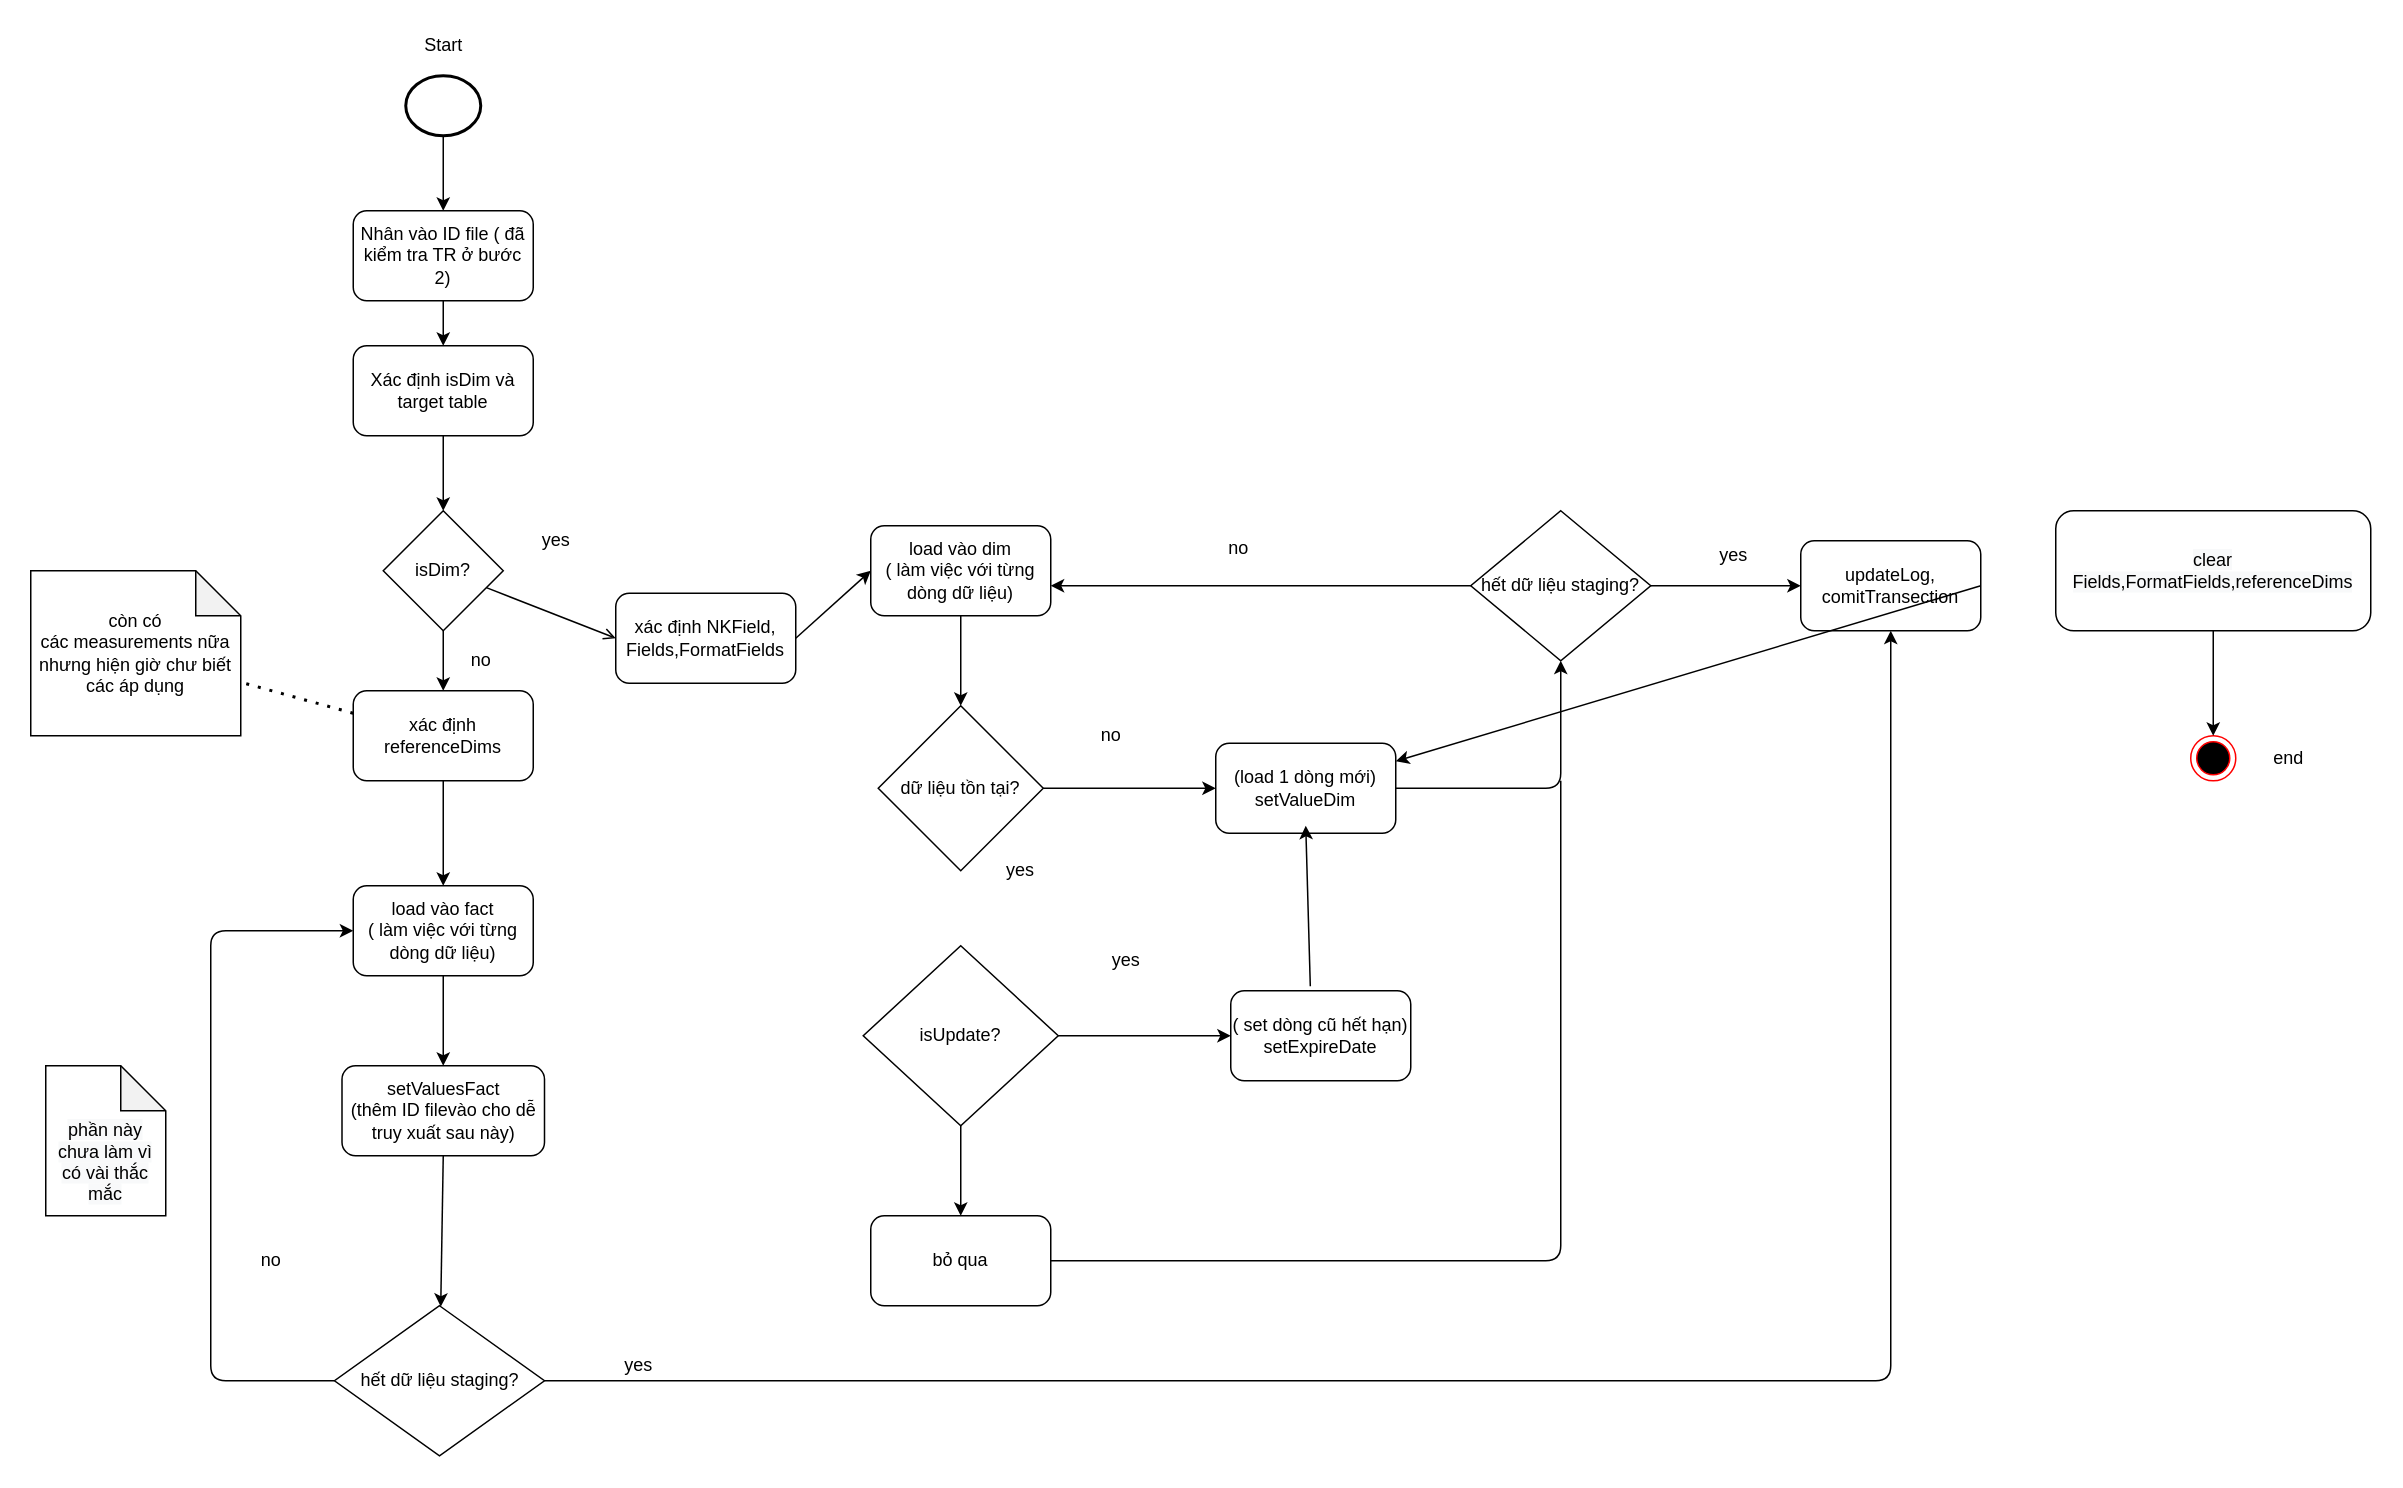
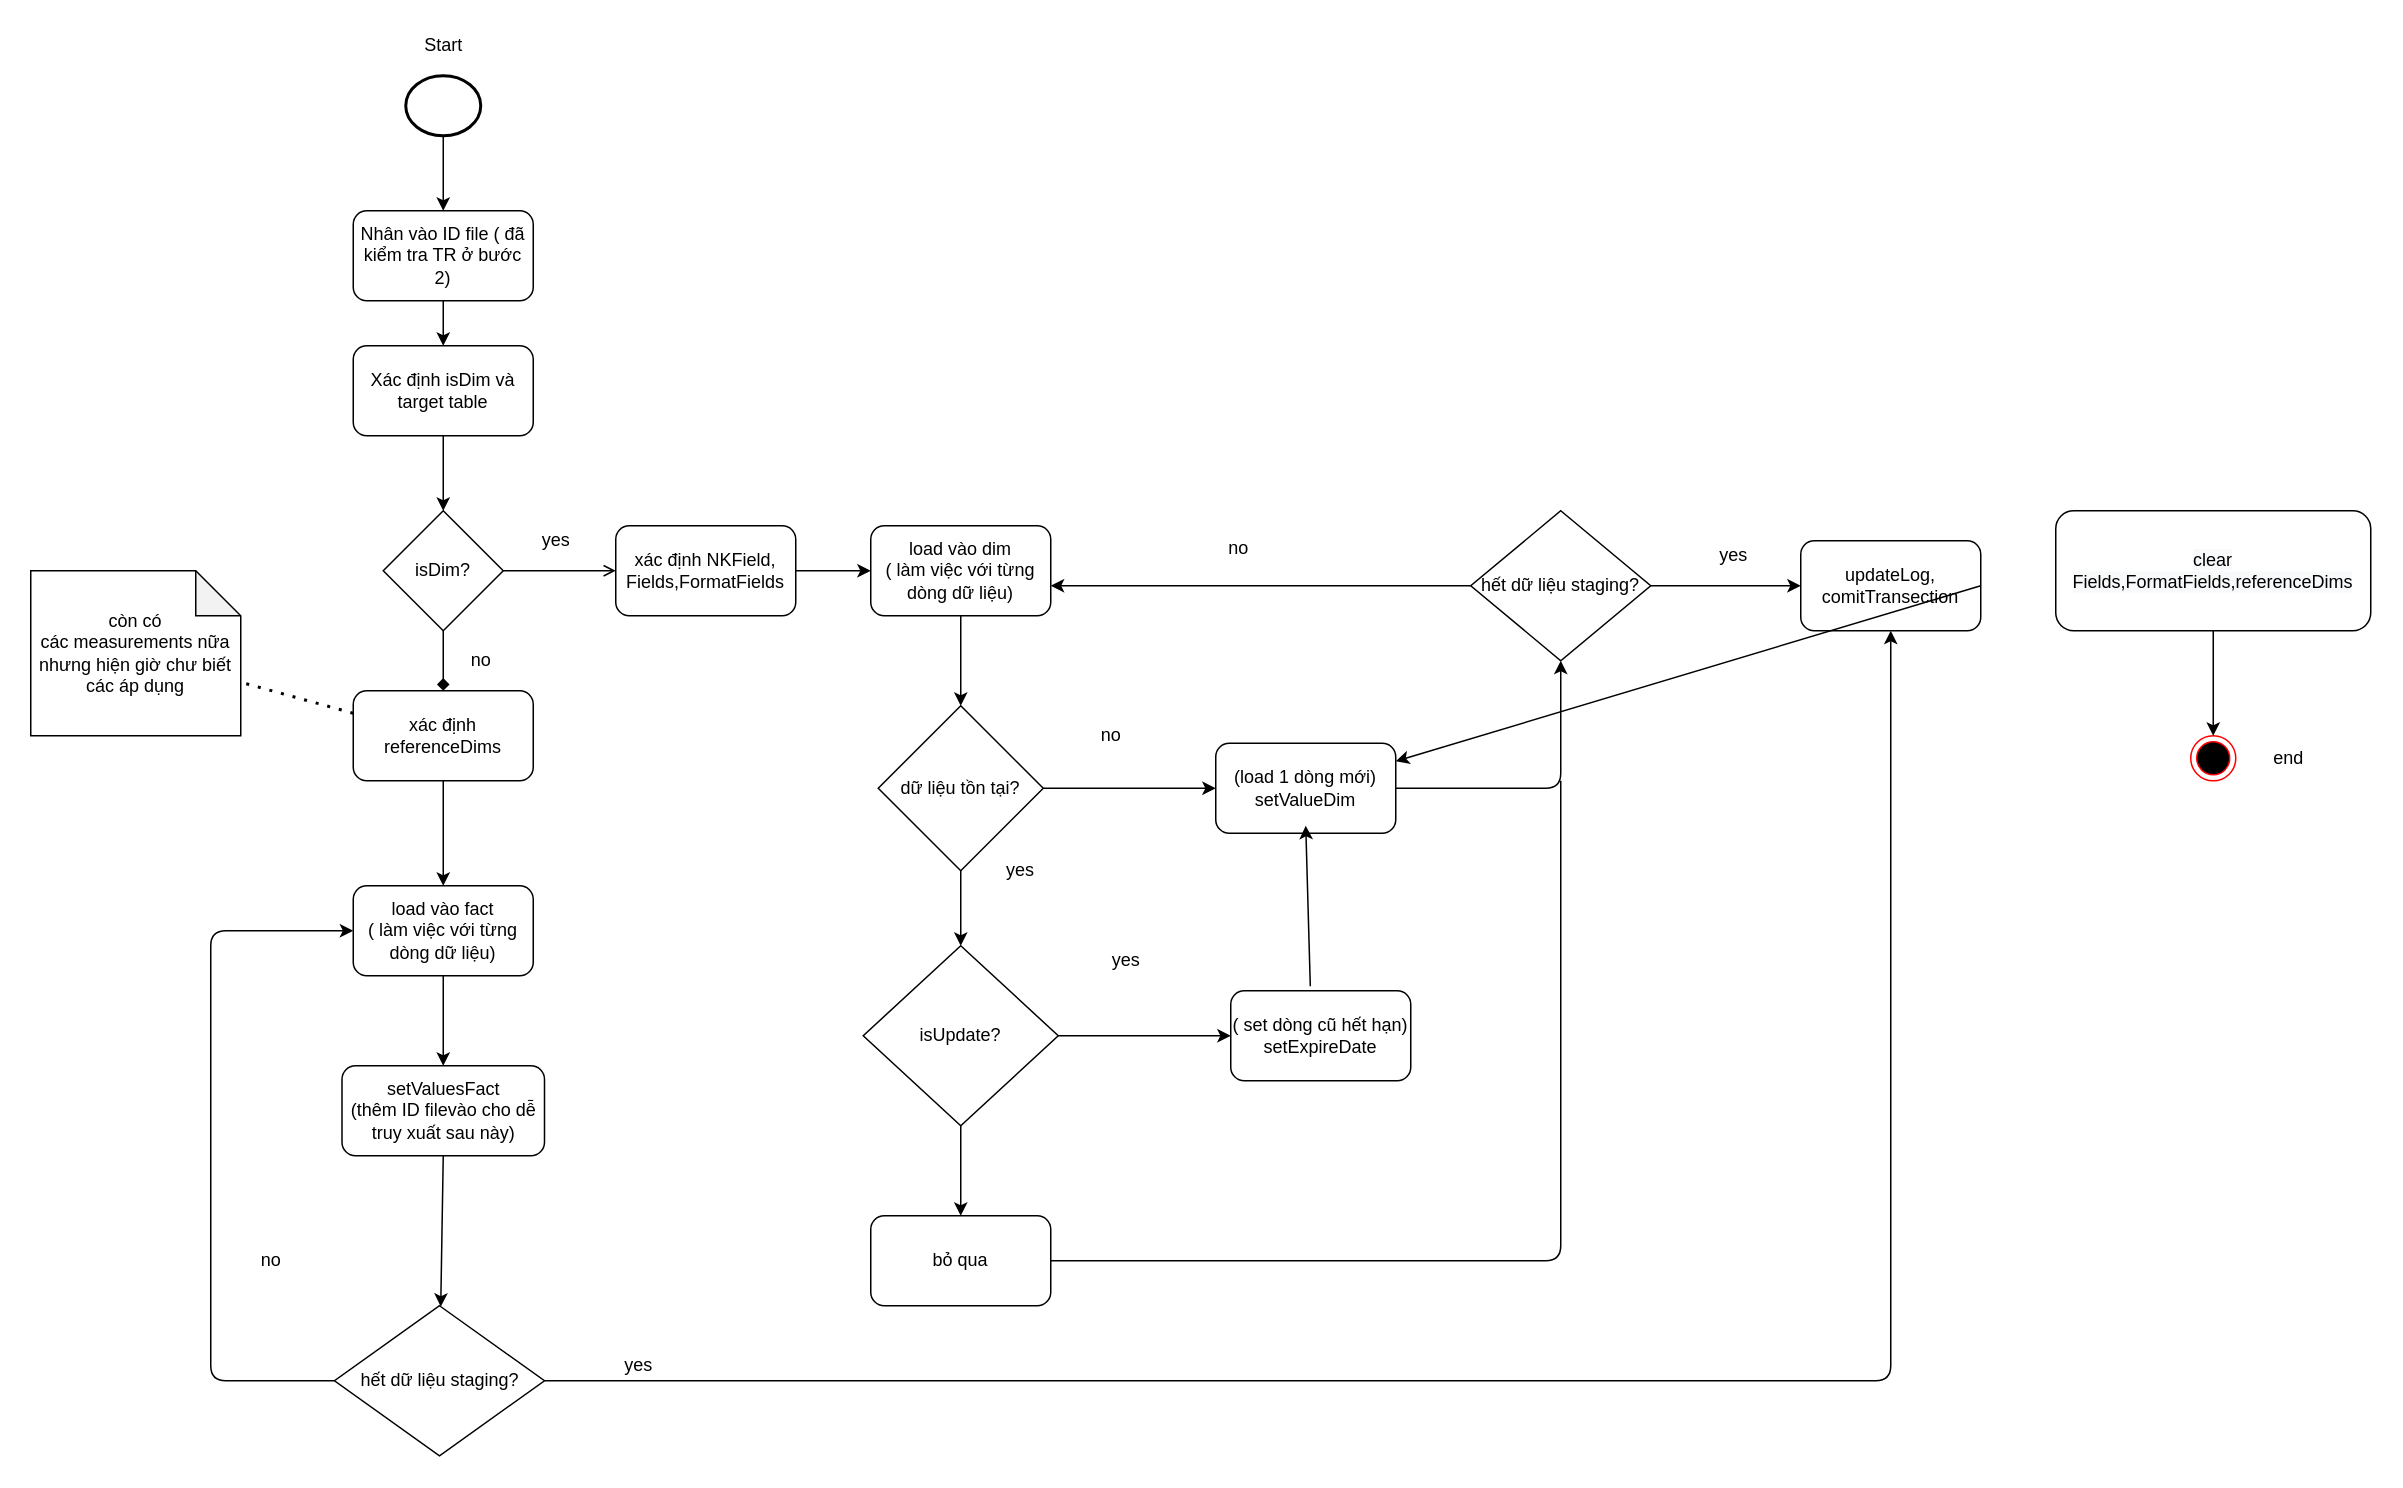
node "xác định NKField, Fields,FormatFields": moved (706, 638) -> (706, 571)
edge "isDim?" -> "xác định referenceDims": arrowhead classic -> diamond
edge "dữ liệu tồn tại?" -> "isUpdate?": added
node "phần này chưa làm vì có vài thắc mắc": removed
